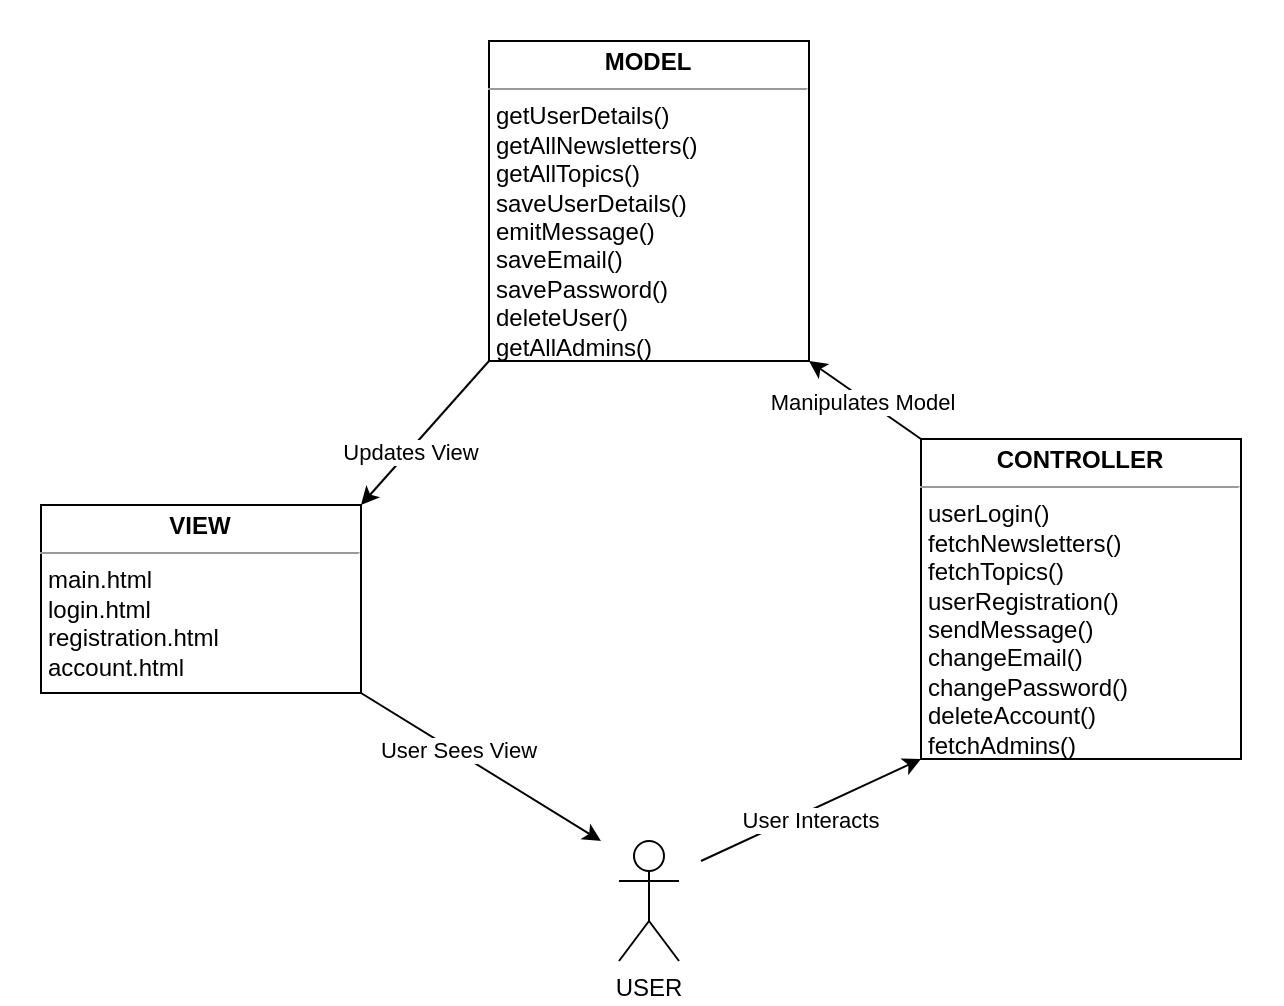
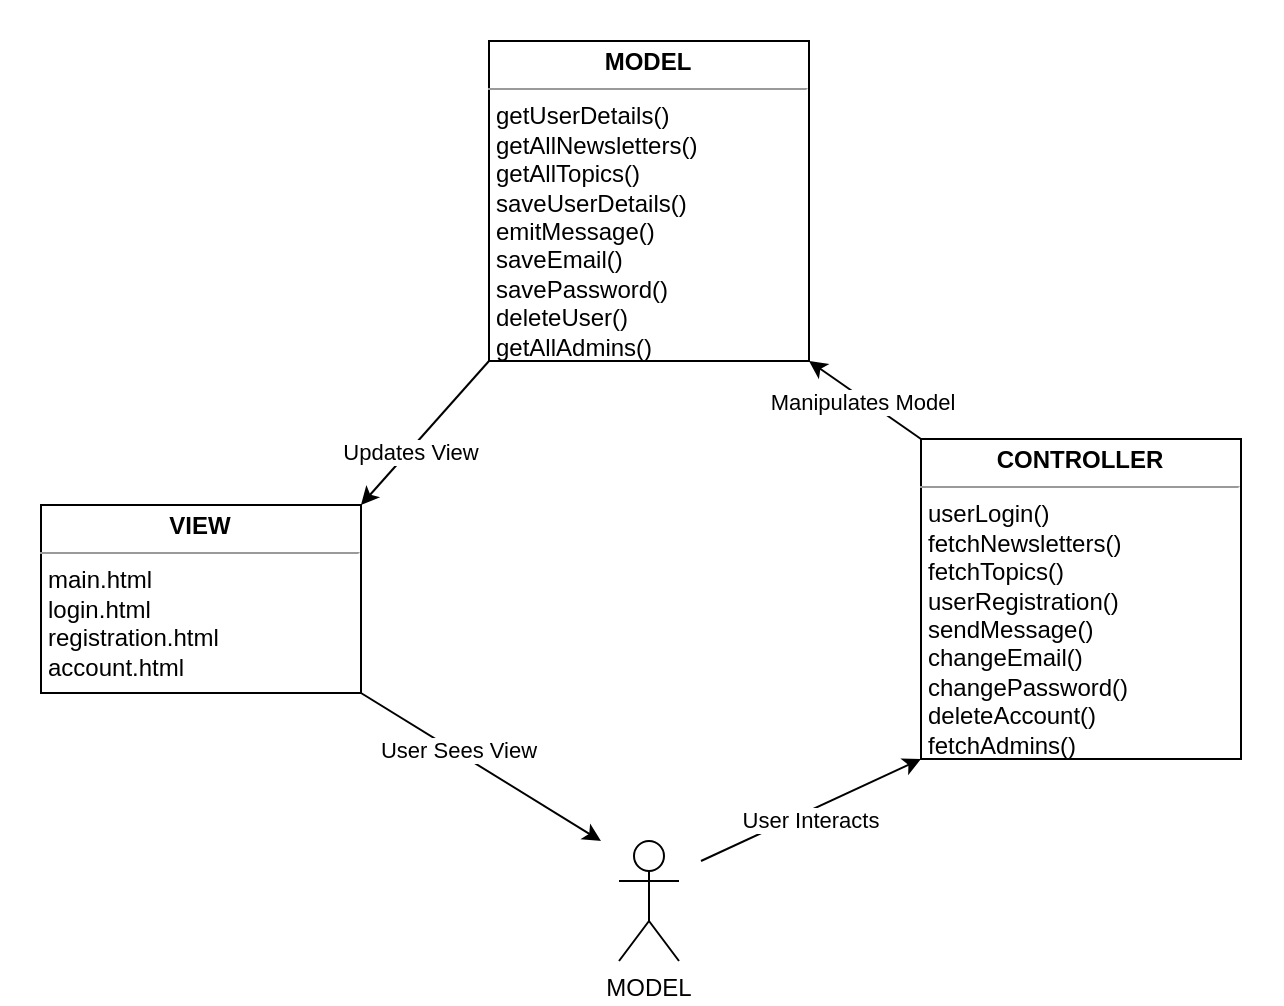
node "USER": label "USER" -> "MODEL"
